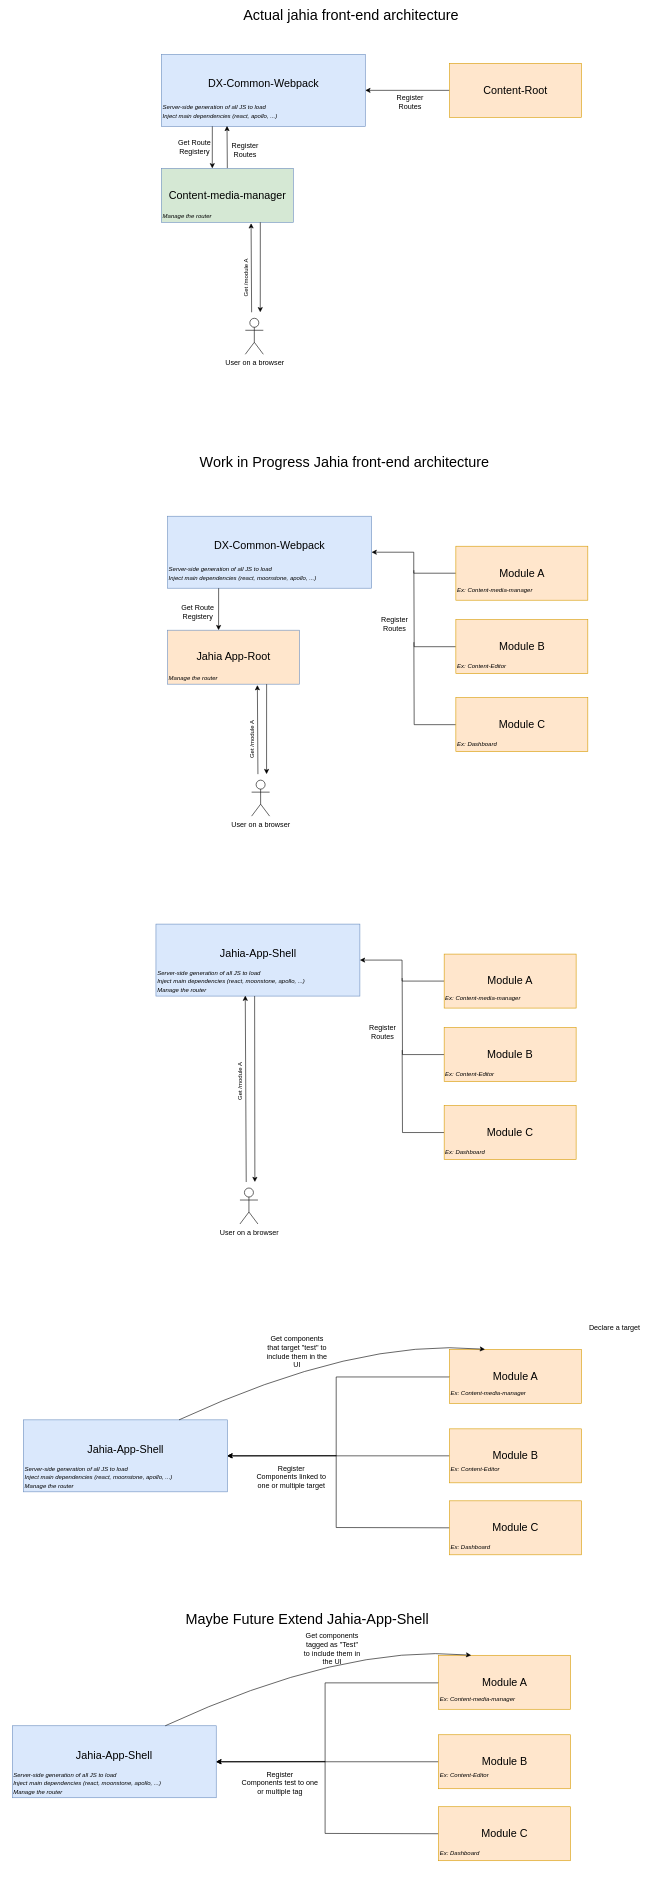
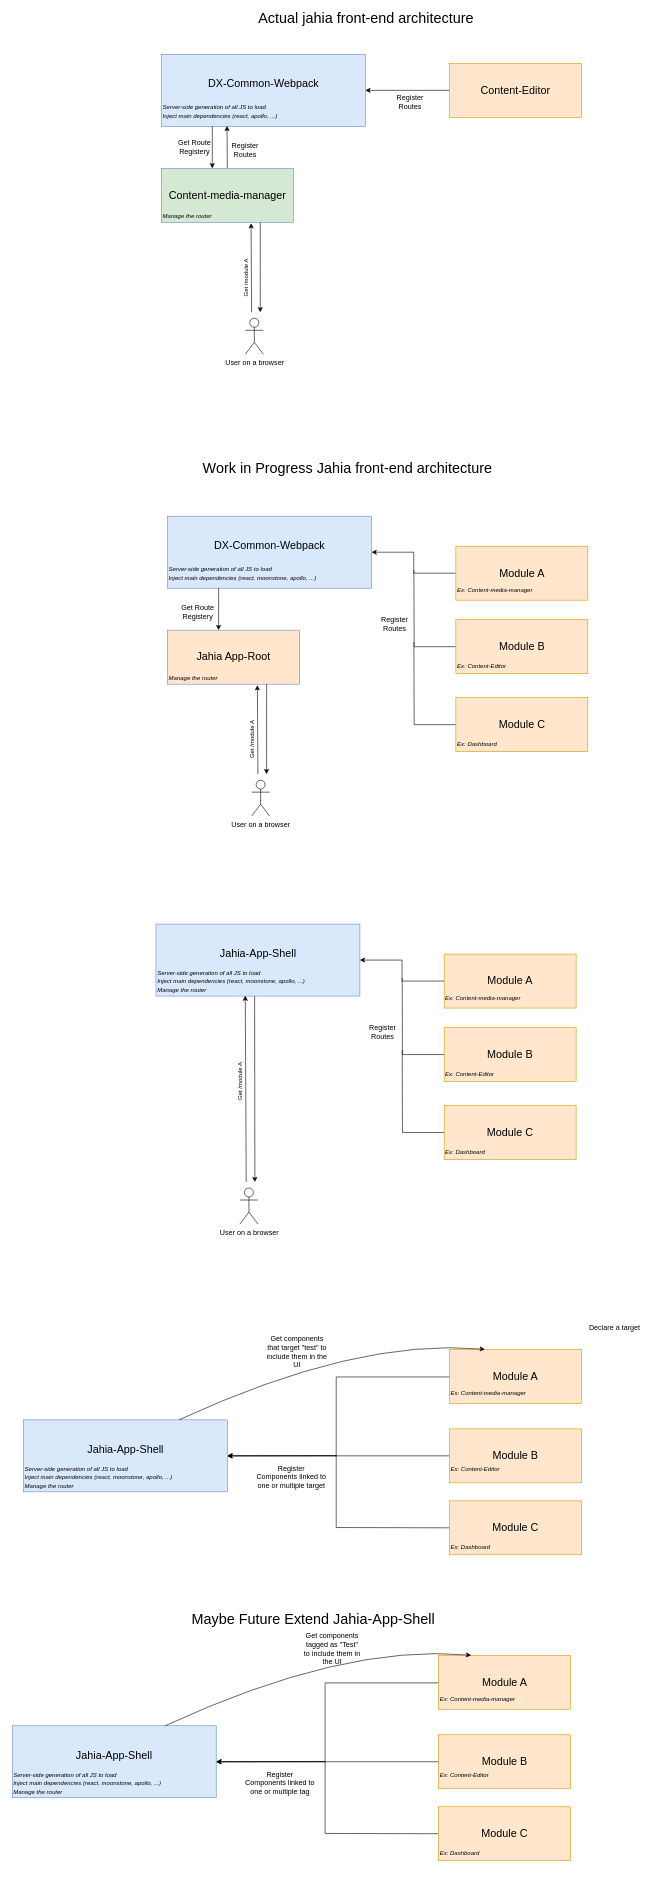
node "Actual jahia front-end architecture": moved (351, 15) -> (366, 18)
node "Content-Root": label "Content-Root" -> "Content-Editor"
node "Work in Progress Jahia front-end architecture": moved (345, 462) -> (348, 468)
node "Maybe Future Extend Jahia-App-Shell": moved (307, 1620) -> (313, 1620)
node "Register Components test to one or multiple tag": label "Register Components test to one or multiple tag" -> "Register Components linked to one or multiple tag"
